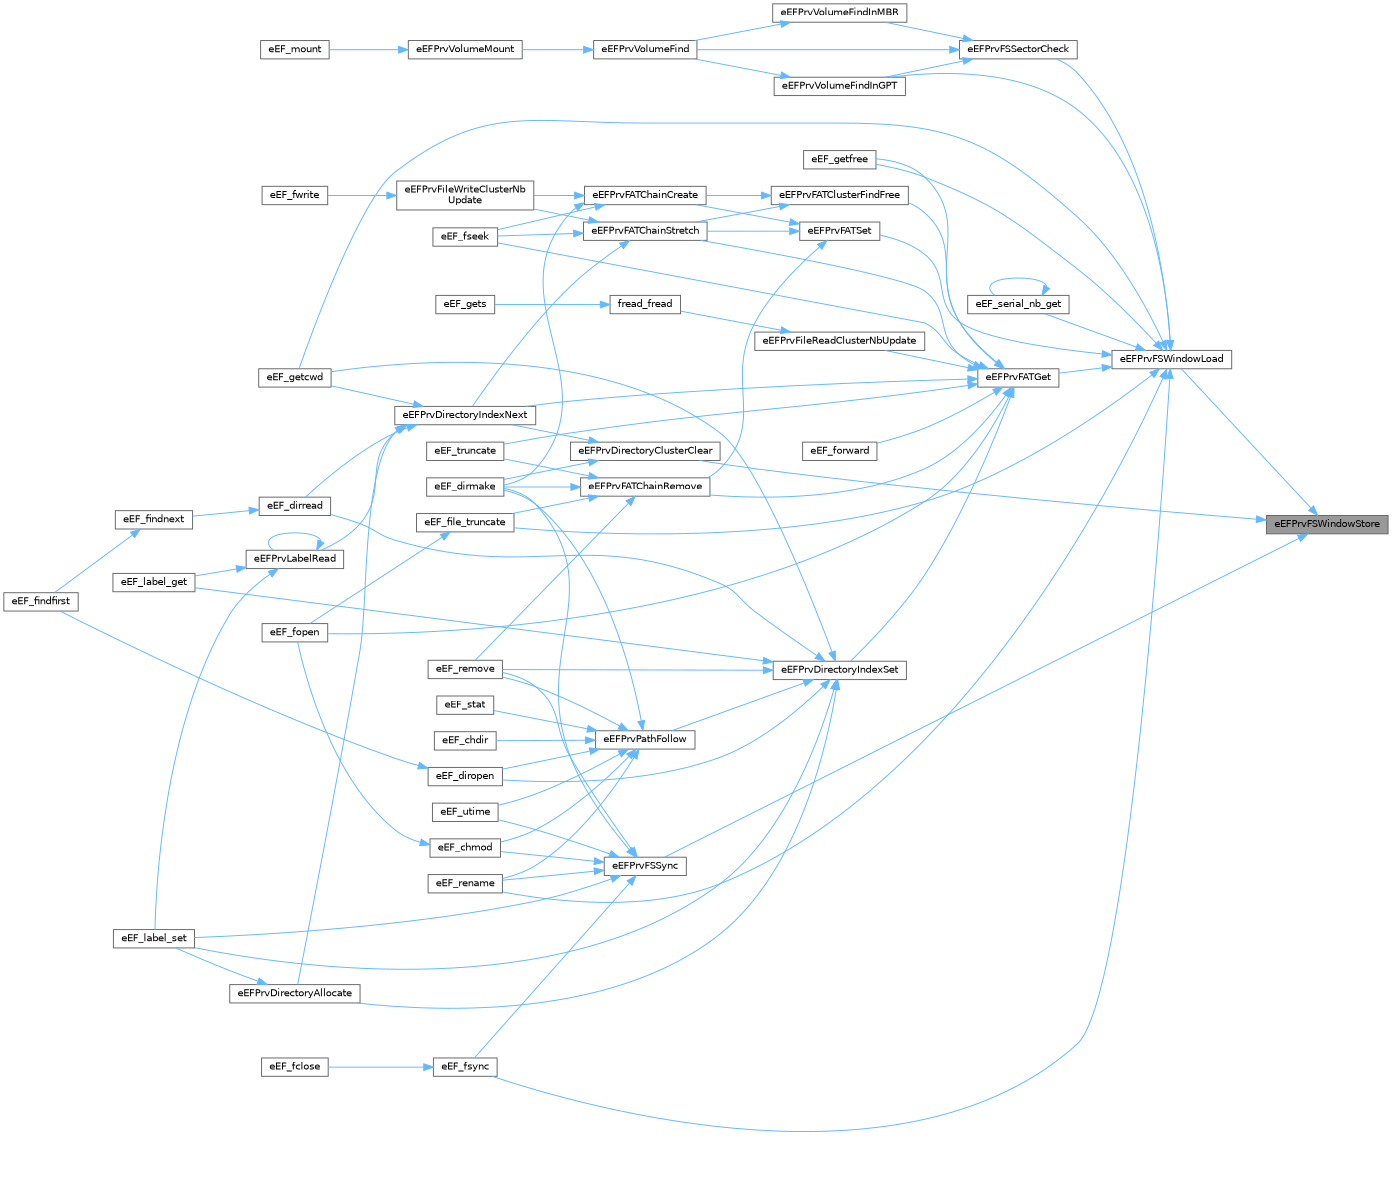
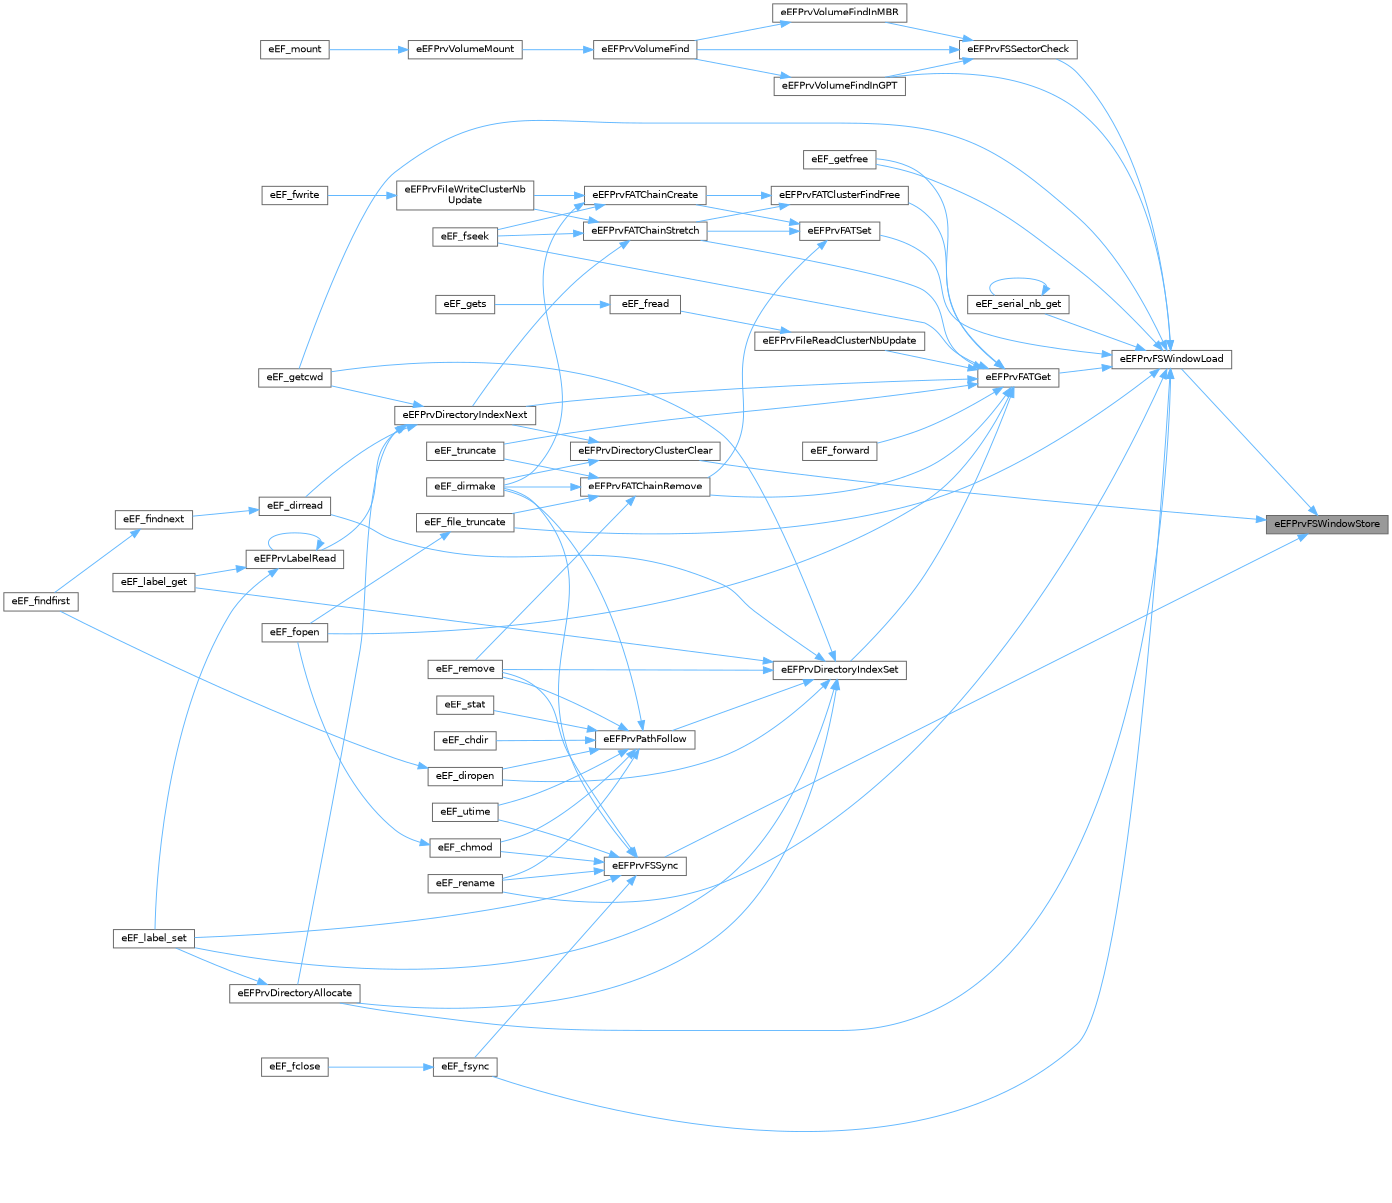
node "fread_fread": label "fread_fread" -> "eEF_fread"
edge "eEFPrvDirectoryAllocate" -> "eEFPrvFSWindowLoad": added
